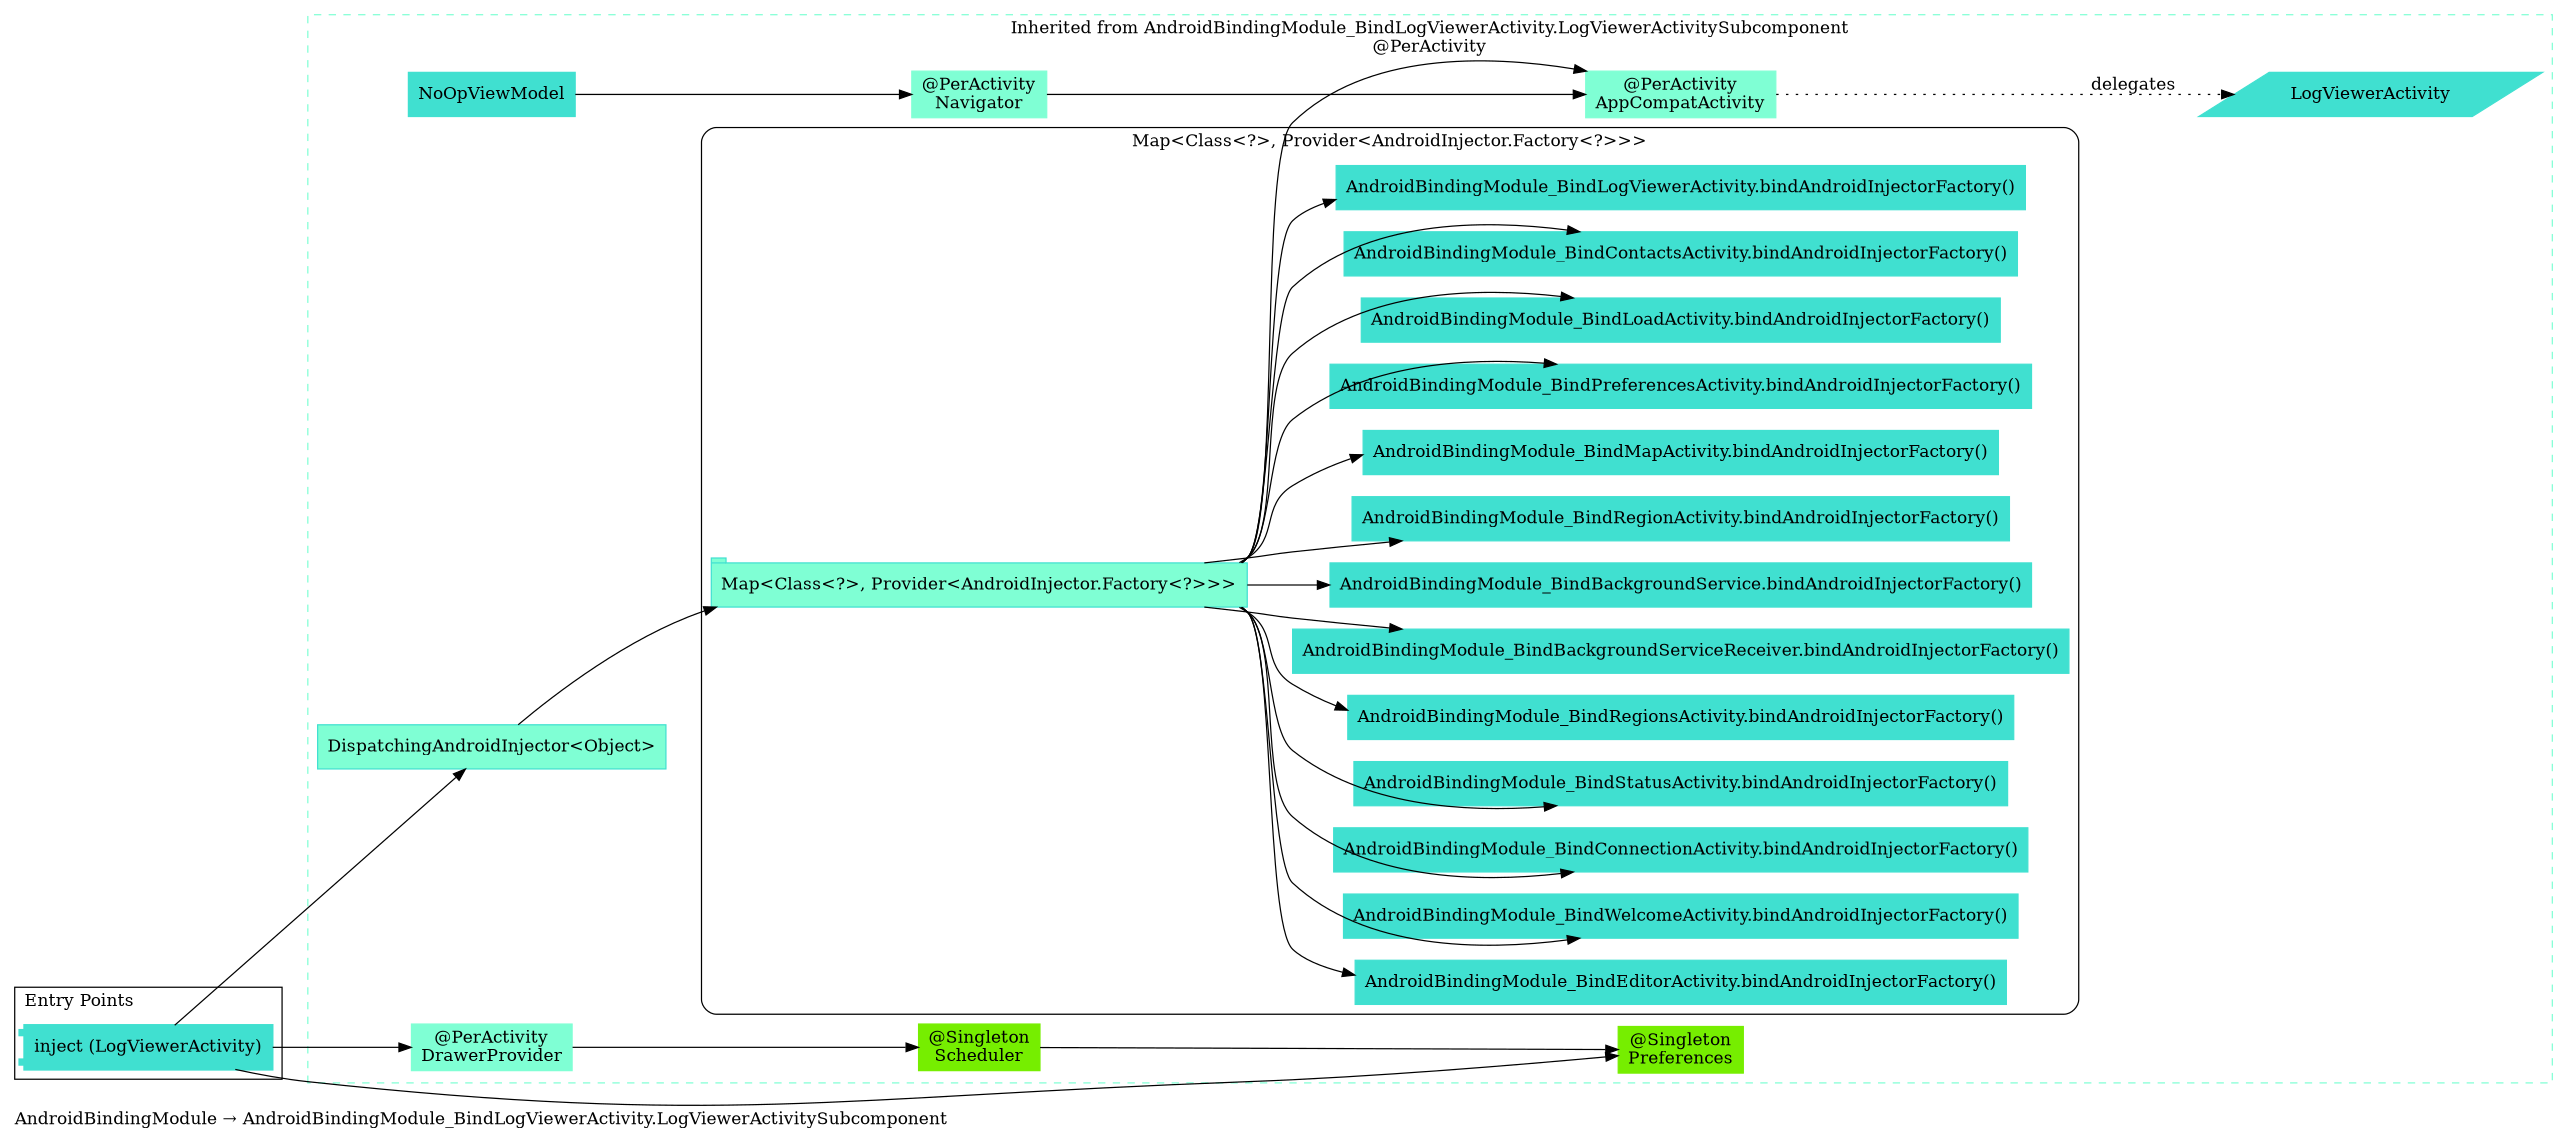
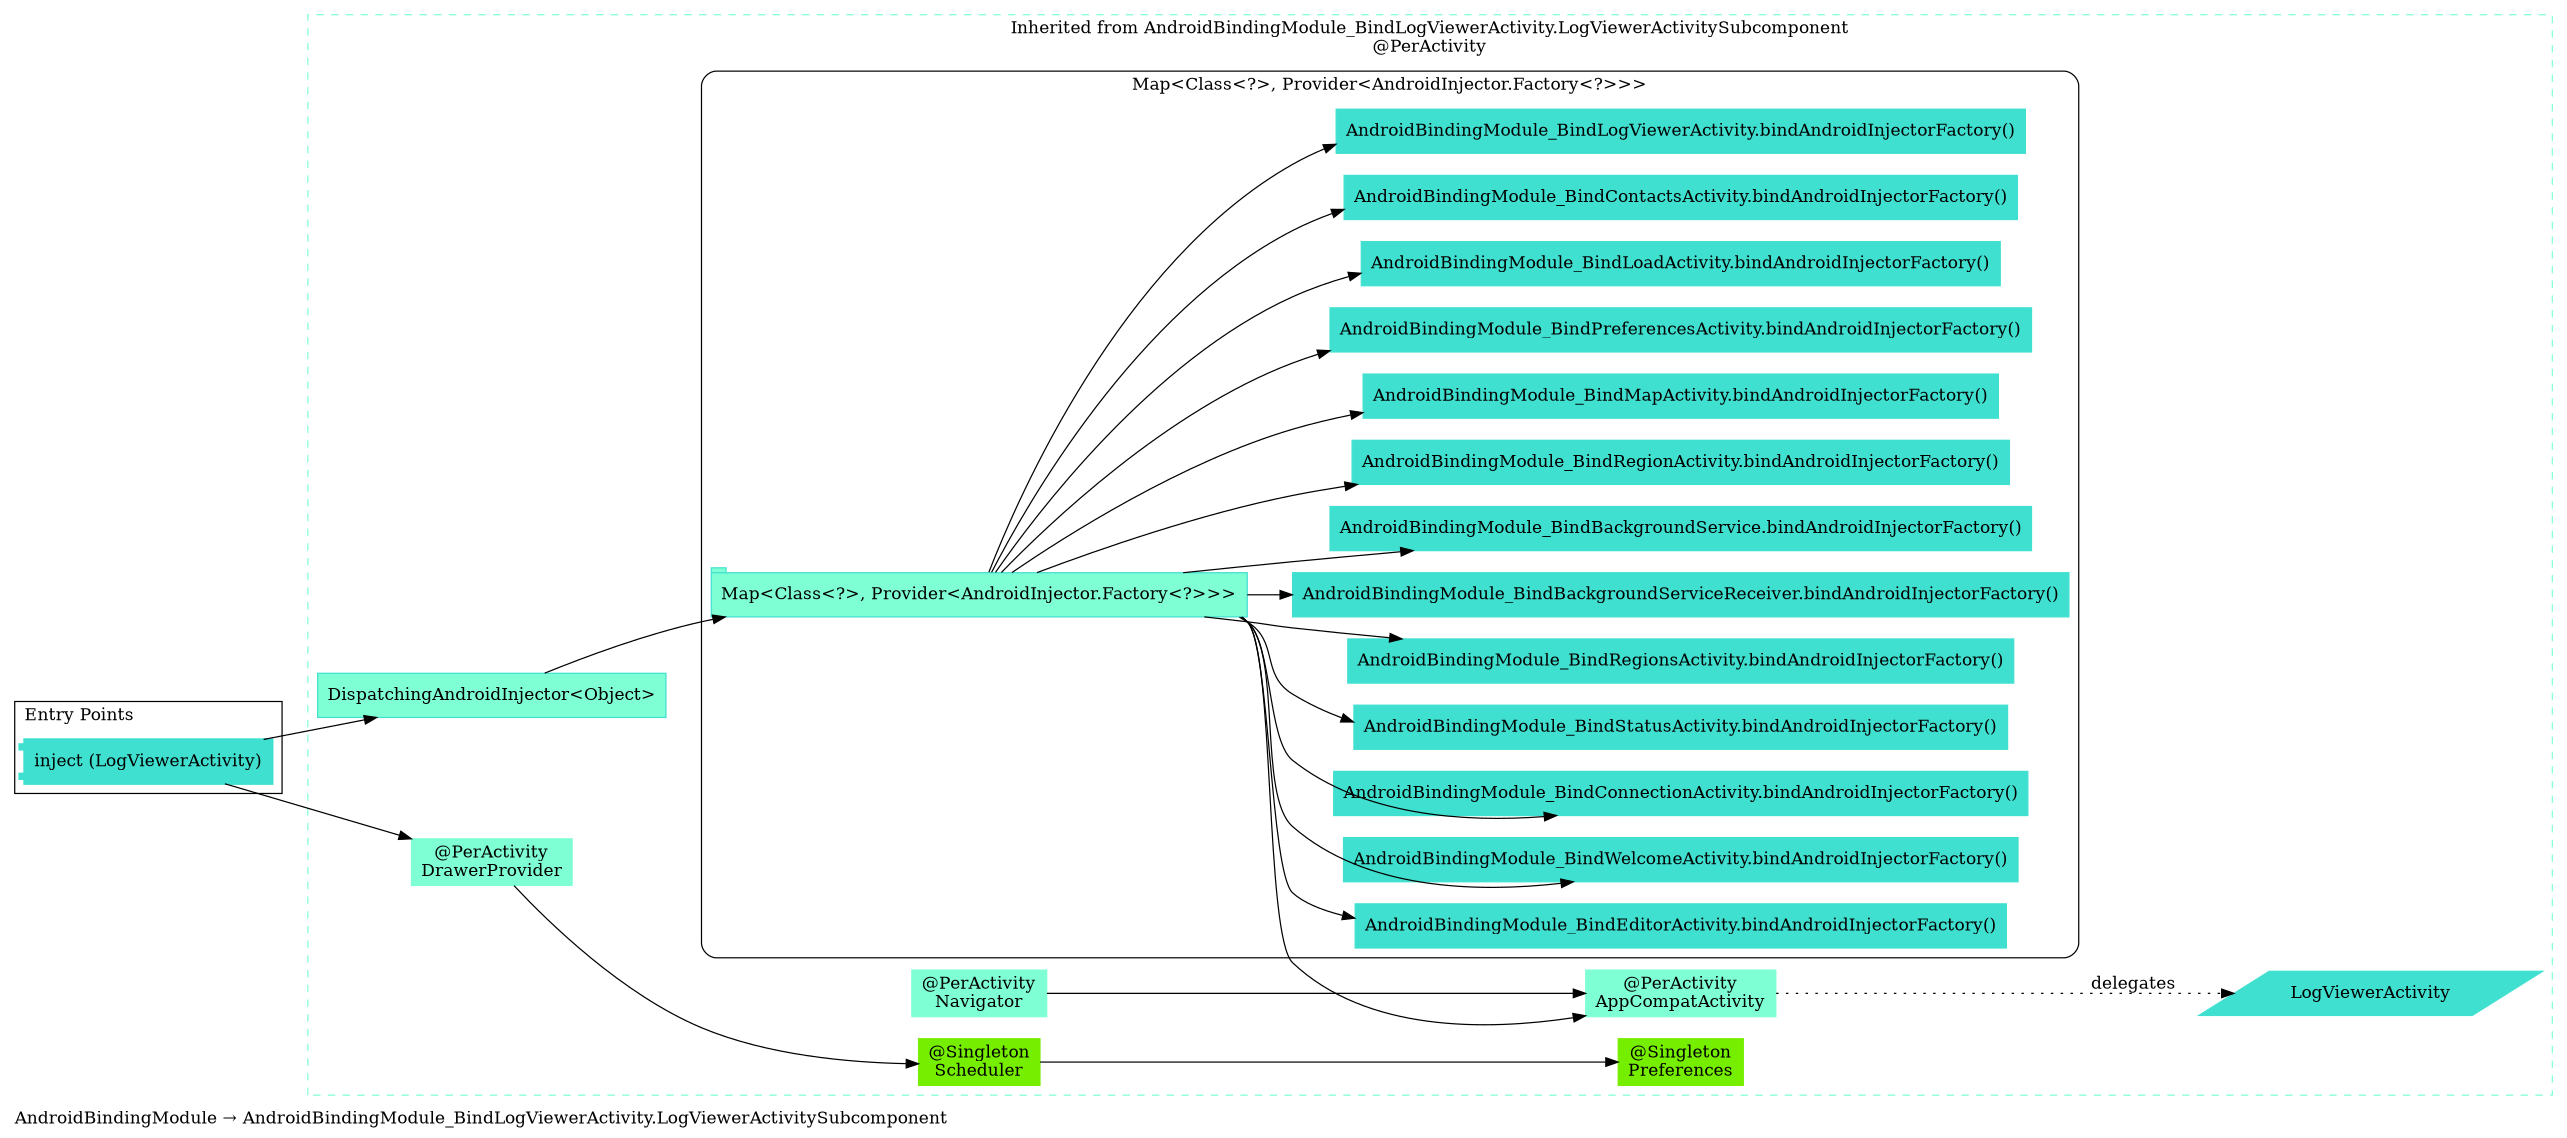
node "NoOpViewModel": removed
edge "inject (LogViewerActivity)" -> "@Singleton Preferences": removed
